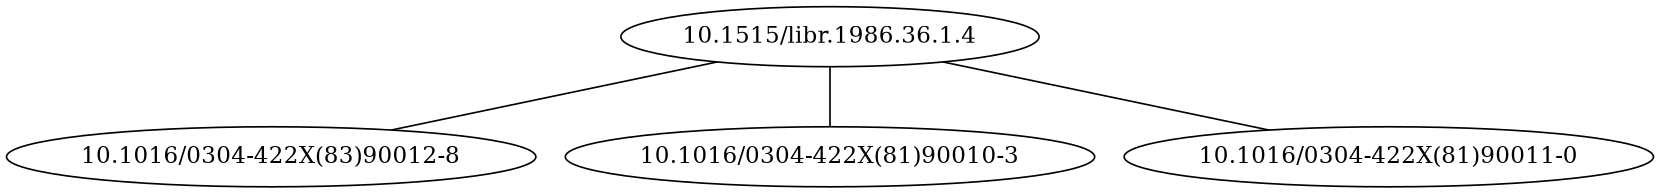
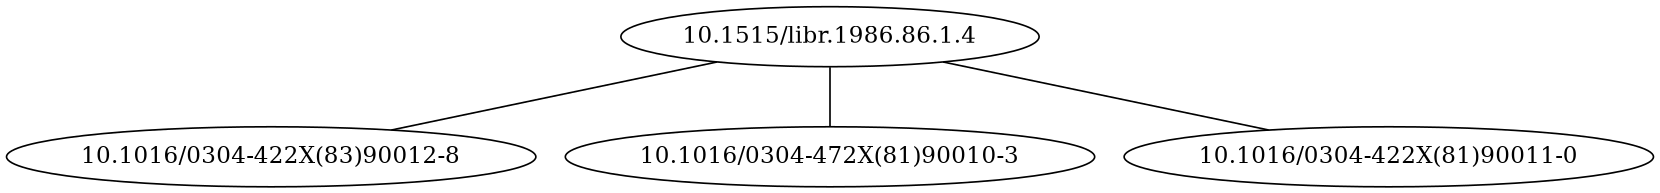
node "10.1515/libr.1986.36.1.4": label "10.1515/libr.1986.36.1.4" -> "10.1515/libr.1986.86.1.4"
node "10.1016/0304-422X(81)90010-3": label "10.1016/0304-422X(81)90010-3" -> "10.1016/0304-472X(81)90010-3"
